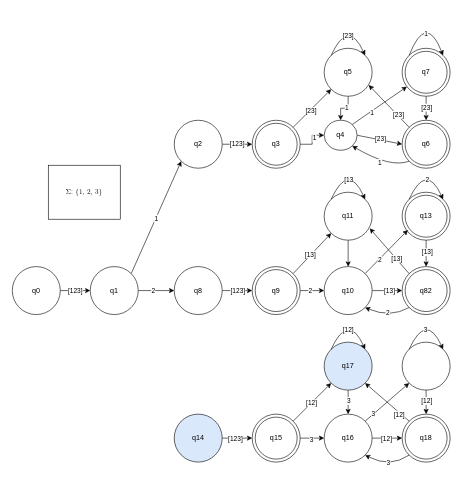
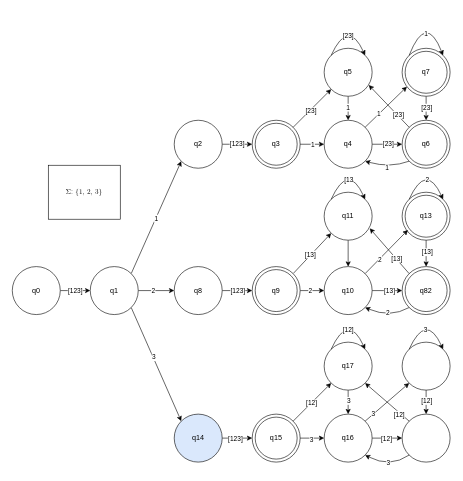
node "q4": size 33x30 -> 48x48
edge "q1" -> "q14": added, label "3"
node "q17": fillcolor #dae8fc -> #ffffff
node "q18": removed
